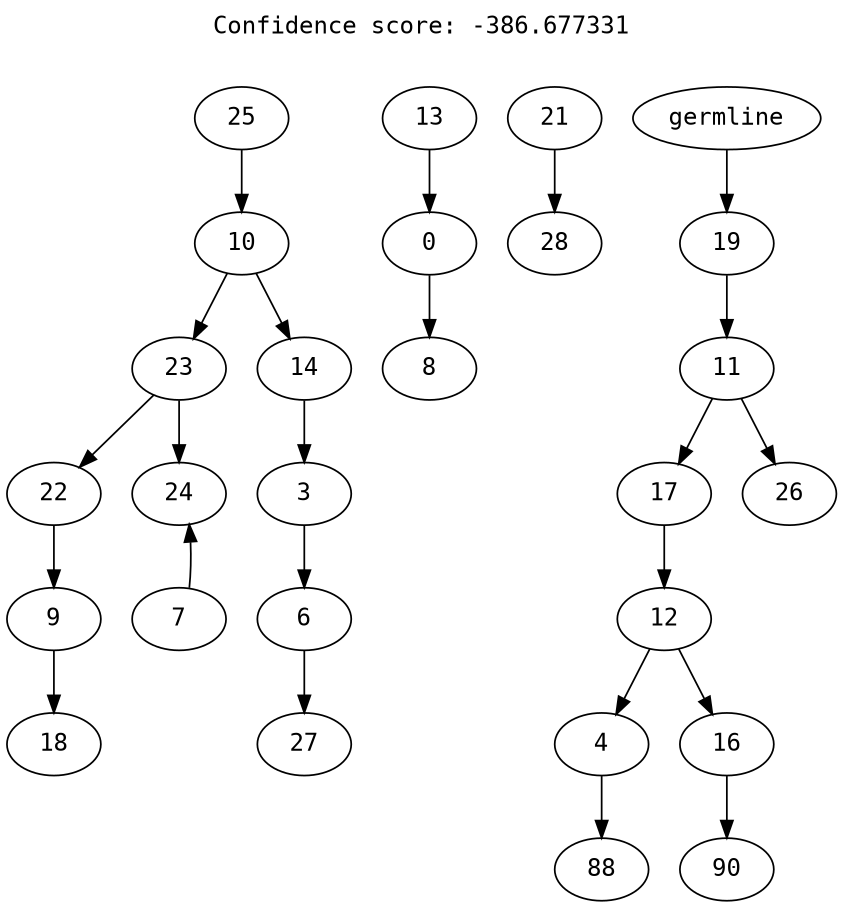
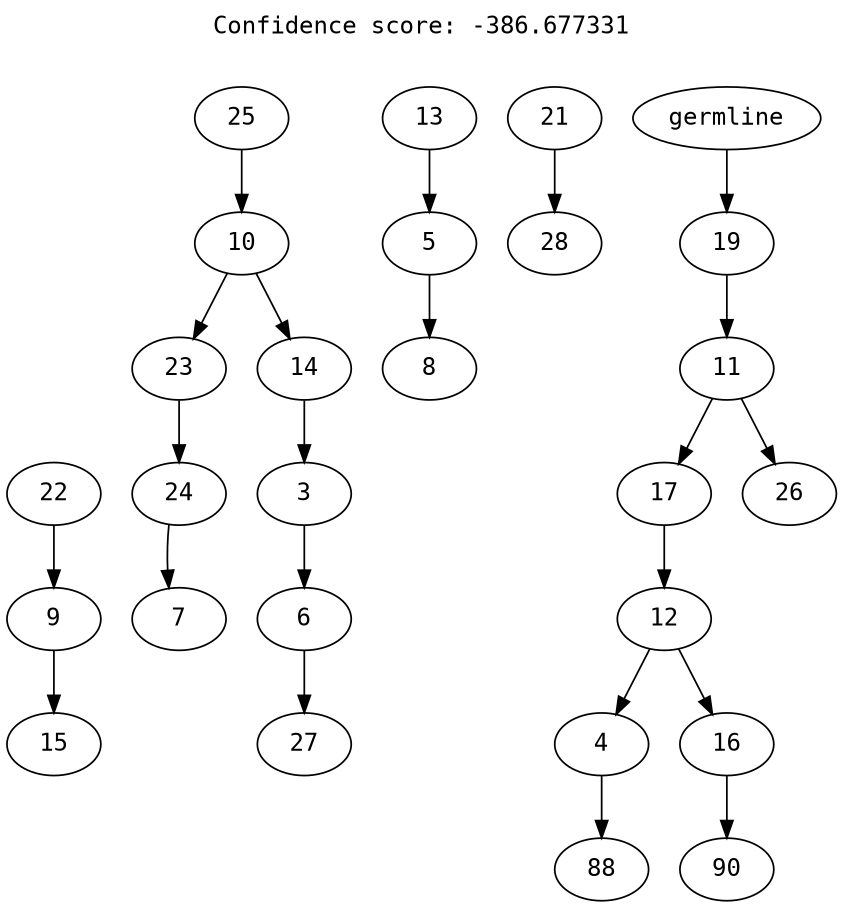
node "0": label "0" -> "5"
edge "23" -> "22": removed
edge "7" -> "24": reversed
node "18": label "18" -> "15"
